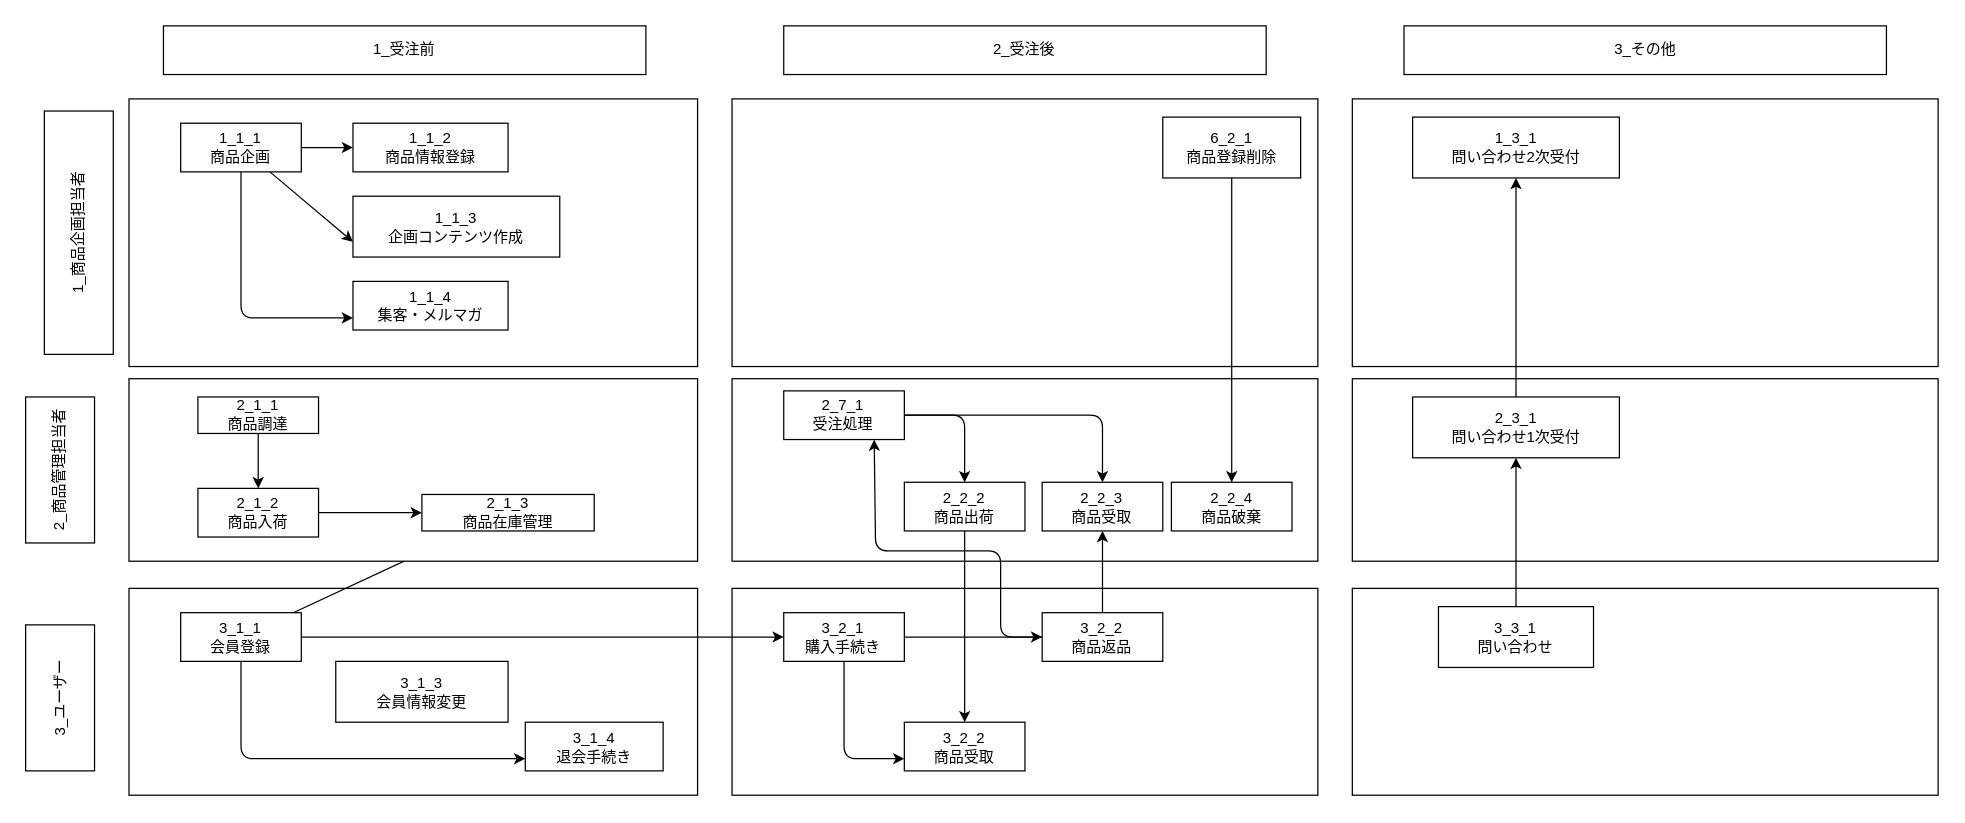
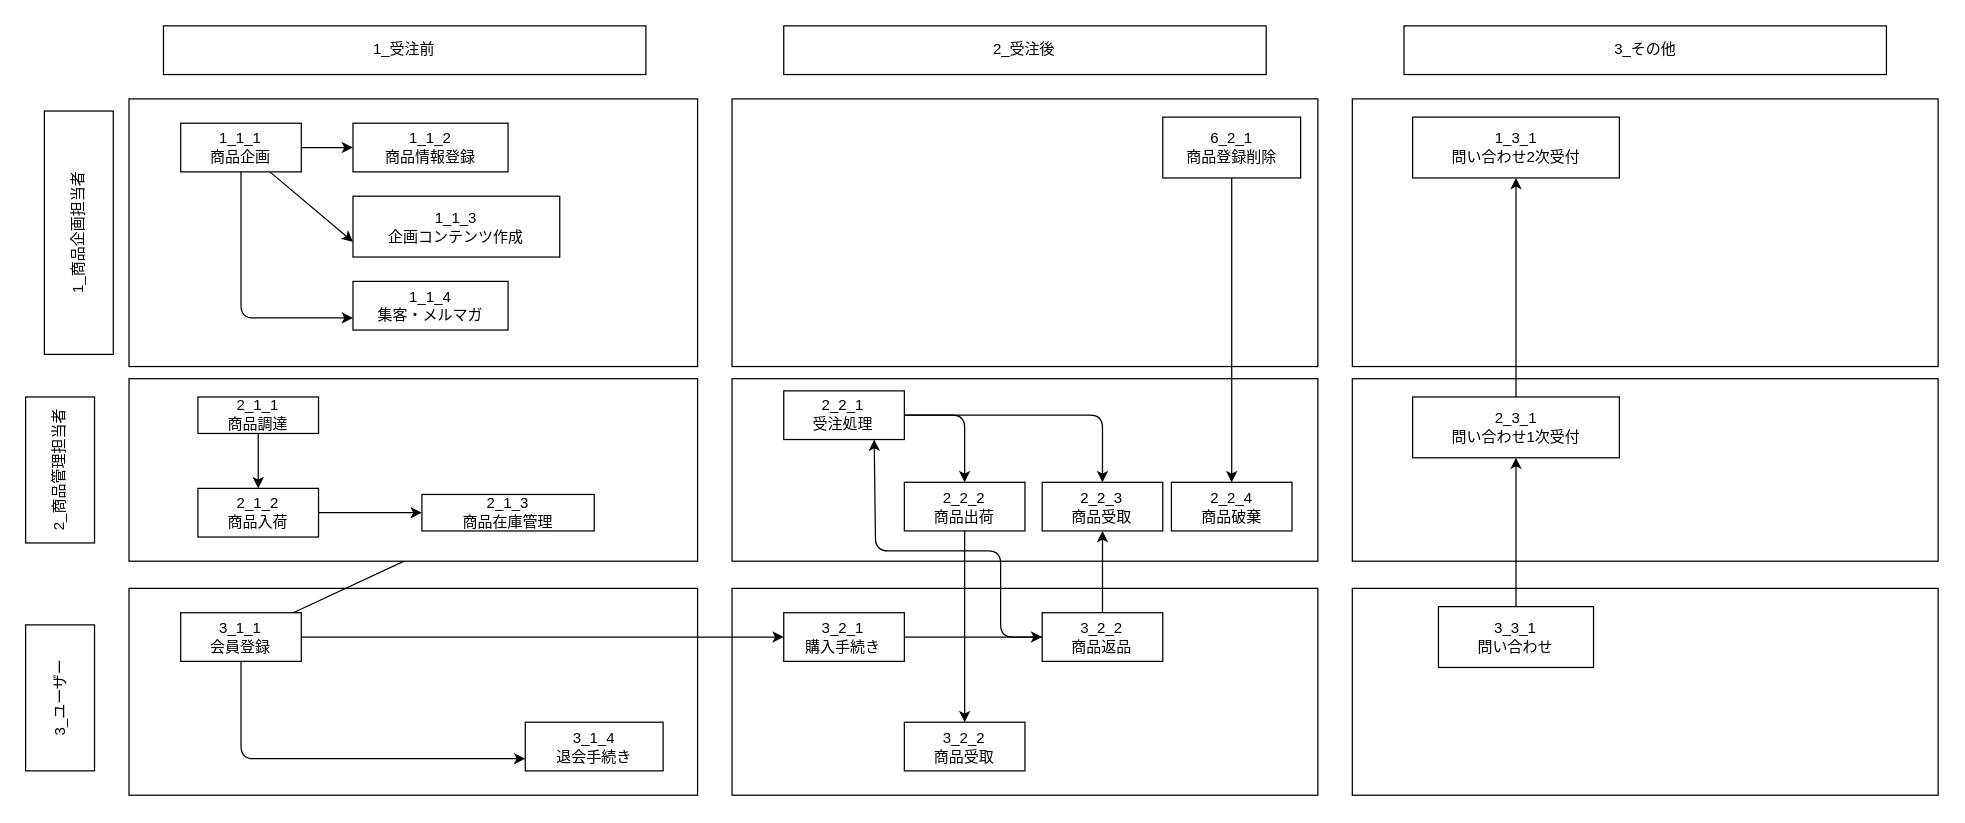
node "2_7_1 受注処理": label "2_7_1 受注処理" -> "2_2_1 受注処理"
node "3_1_3 会員情報変更": removed
edge "3_2_1 購入手続き" -> "3_2_2 商品受取": removed
